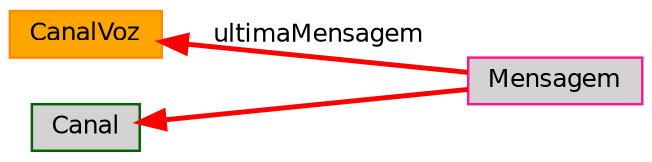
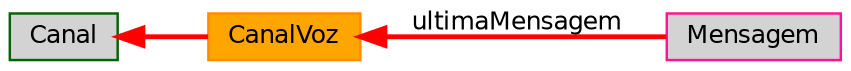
edge "Mensagem" -> "Canal": now "CanalVoz" -> "Canal"
